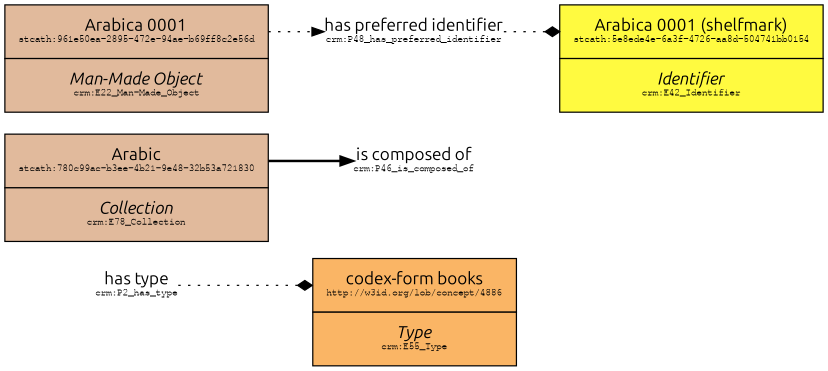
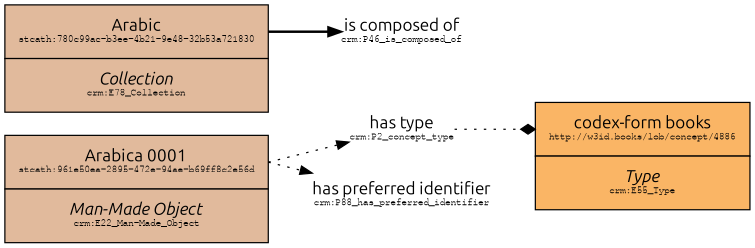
node "has preferred identifier": text "crm:P48_has_preferred_identifier" -> "crm:P88_has_preferred_identifier"
node "Arabica 0001 (shelfmark)": removed
edge "Arabica 0001" -> "has type": added
node "has type": text "crm:P2_has_type" -> "crm:P2_concept_type"
node "codex-form books": text "http://w3id.org/lob/concept/4886" -> "http://w3id.books/lob/concept/4886"
